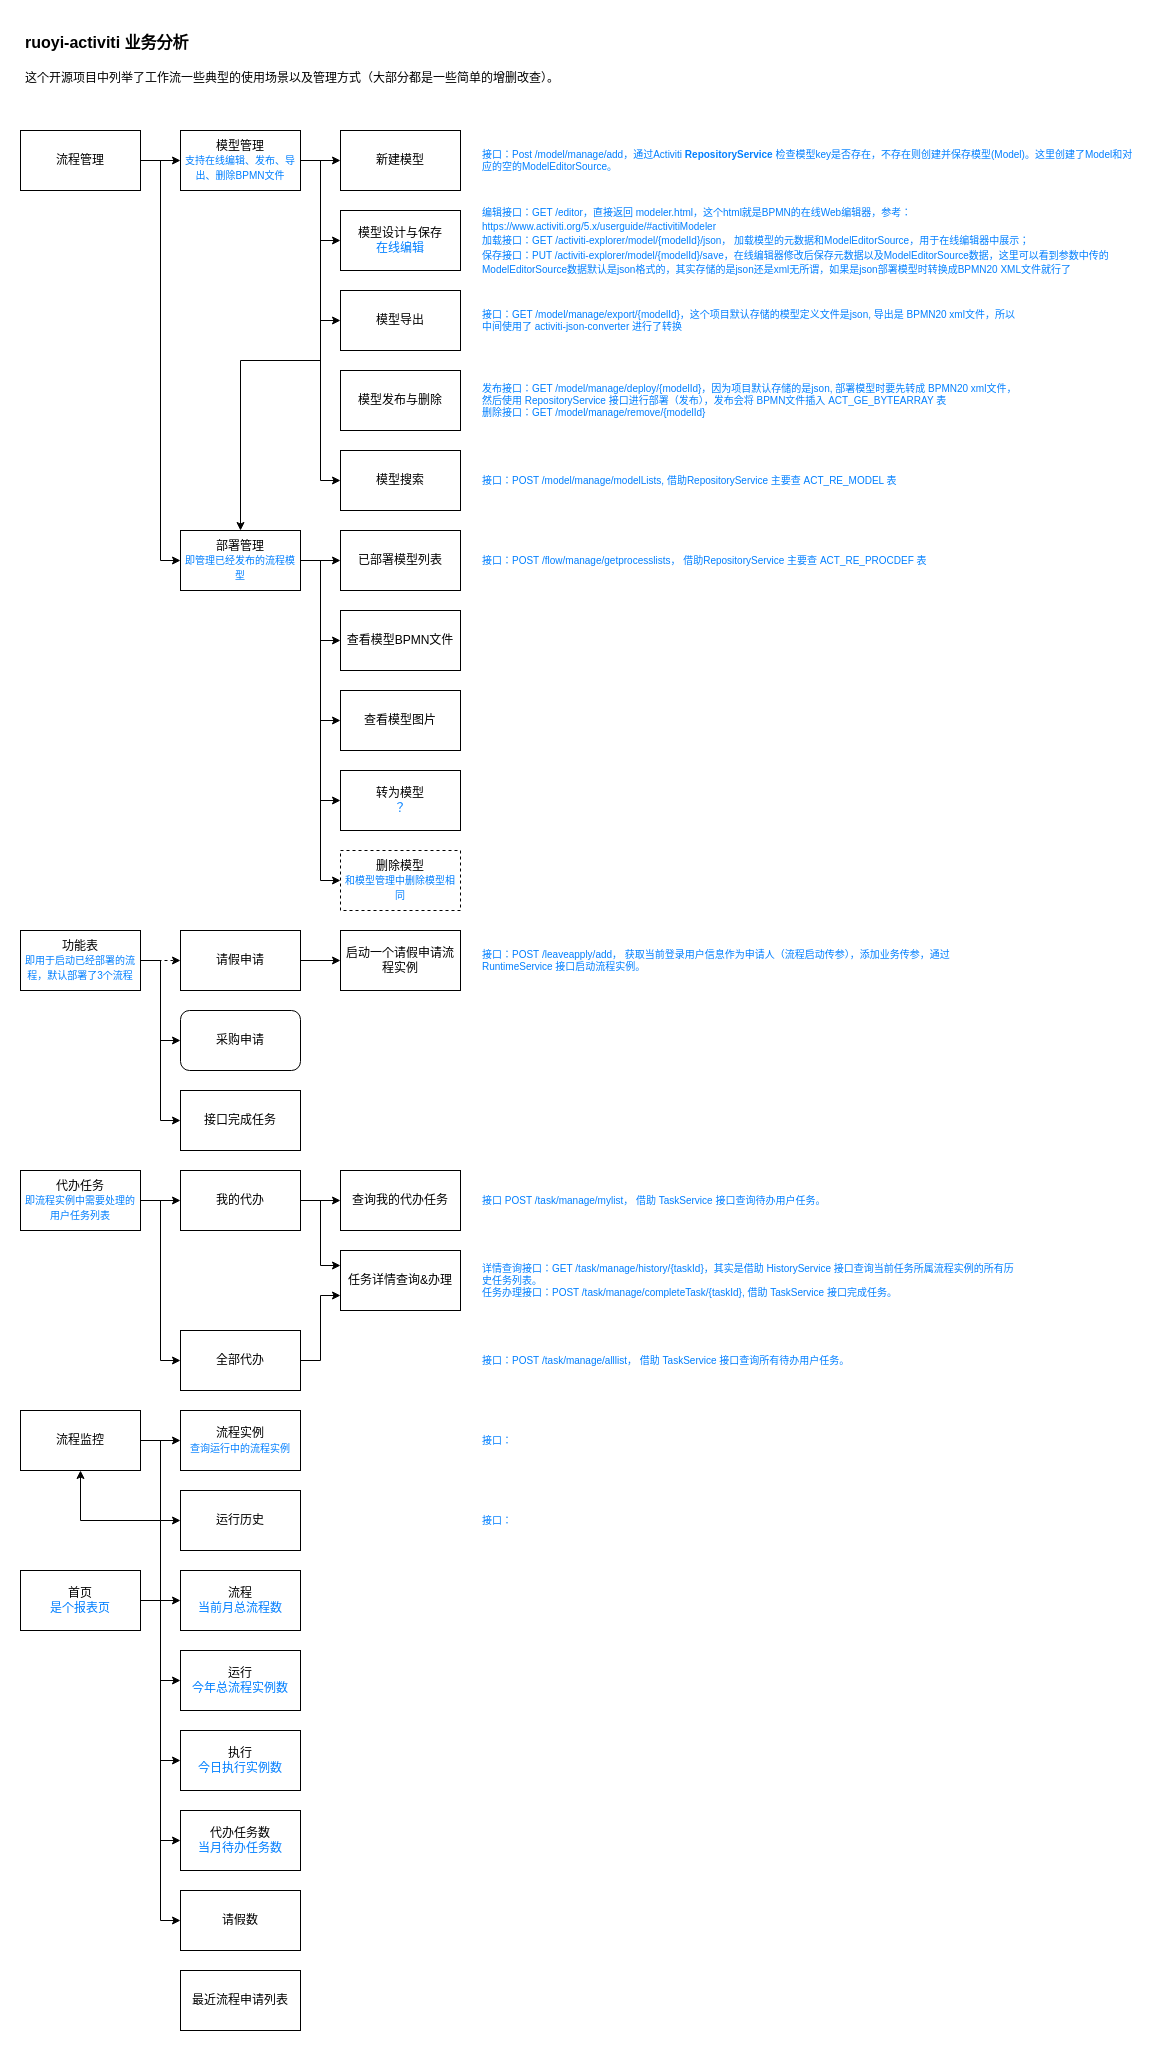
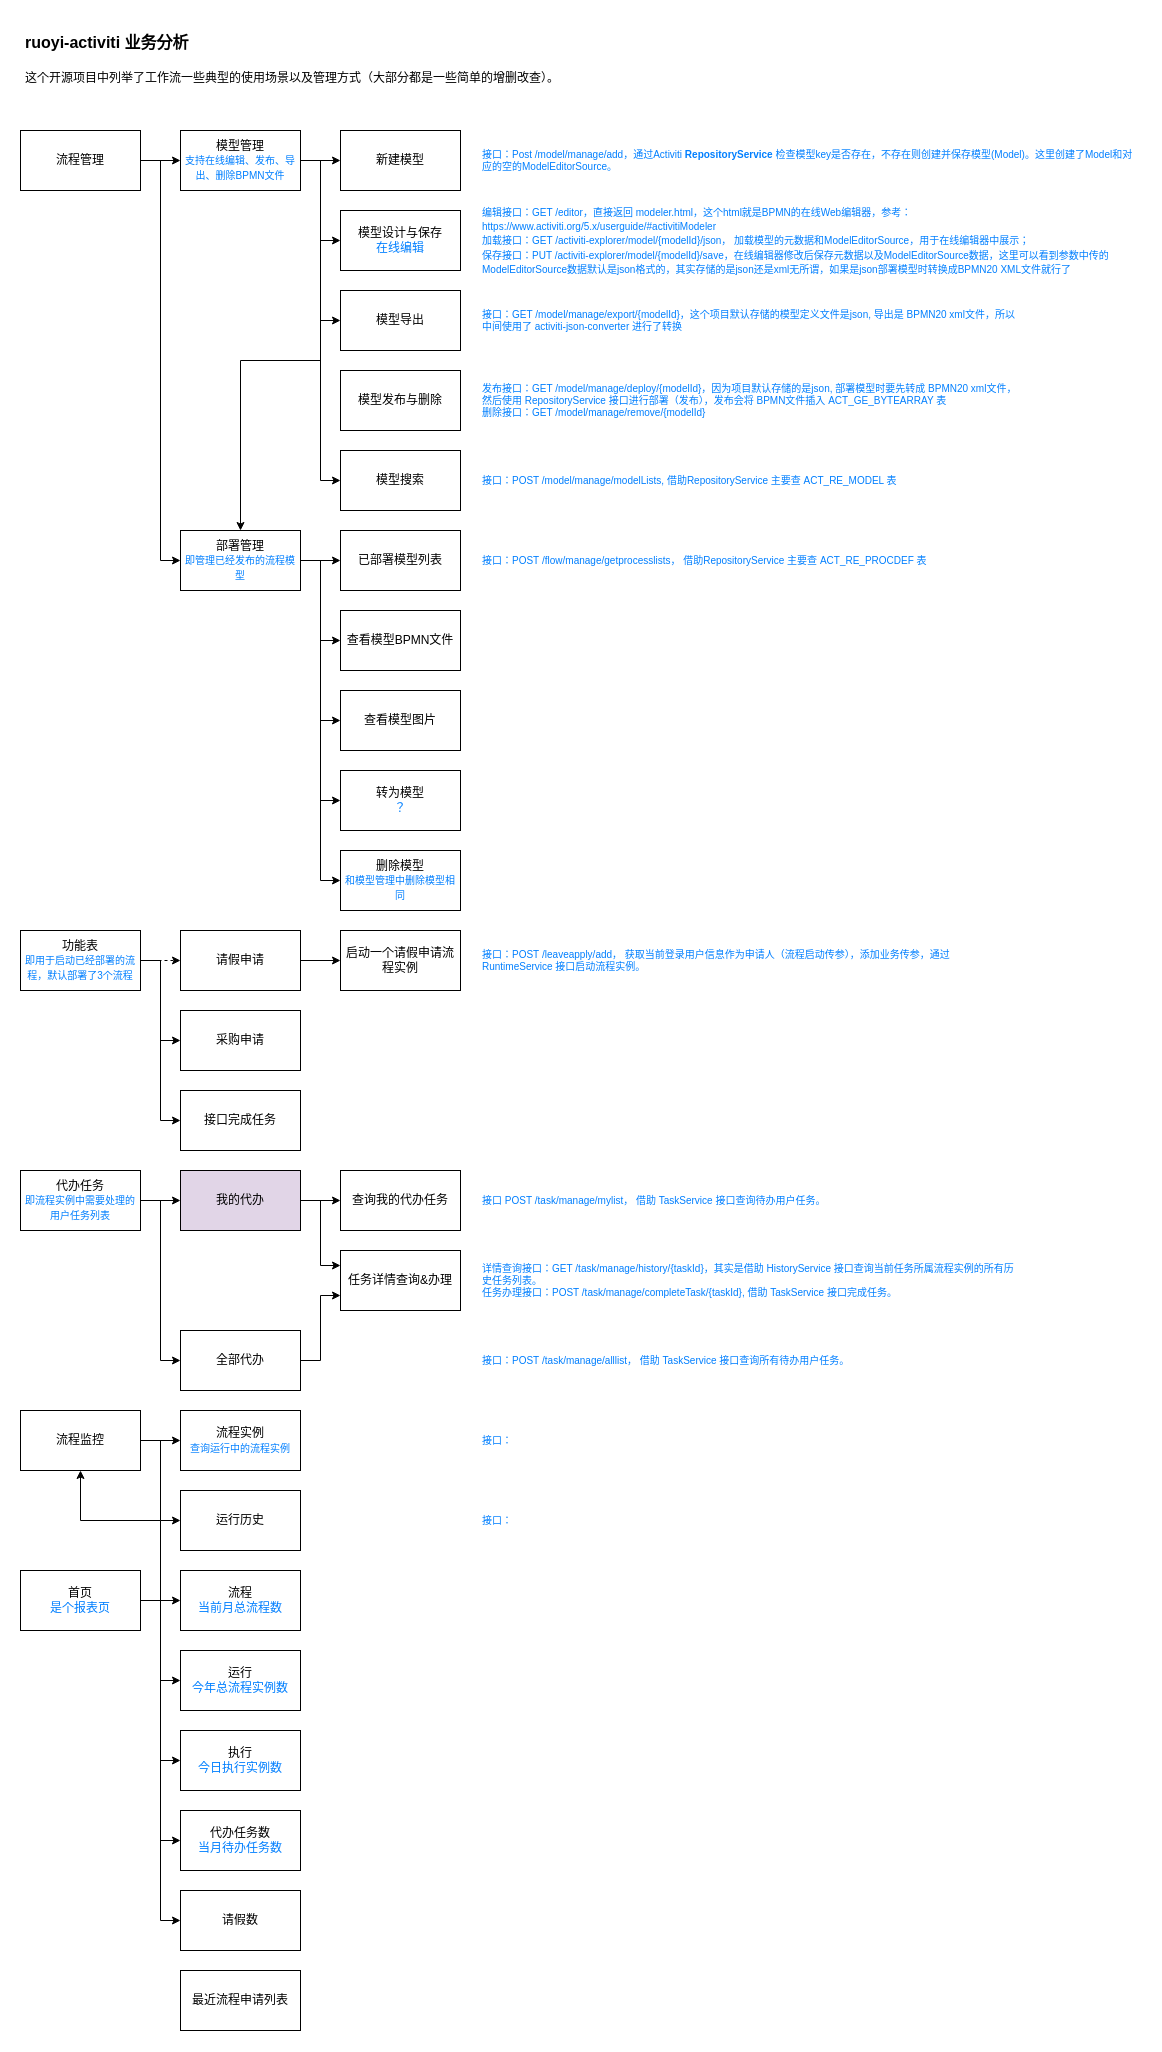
node "删除模型 和模型管理中删除模型相同": style dashed -> solid
node "采购申请": shape rounded rectangle -> rectangle
node "我的代办": fillcolor #ffffff -> #e1d5e7
